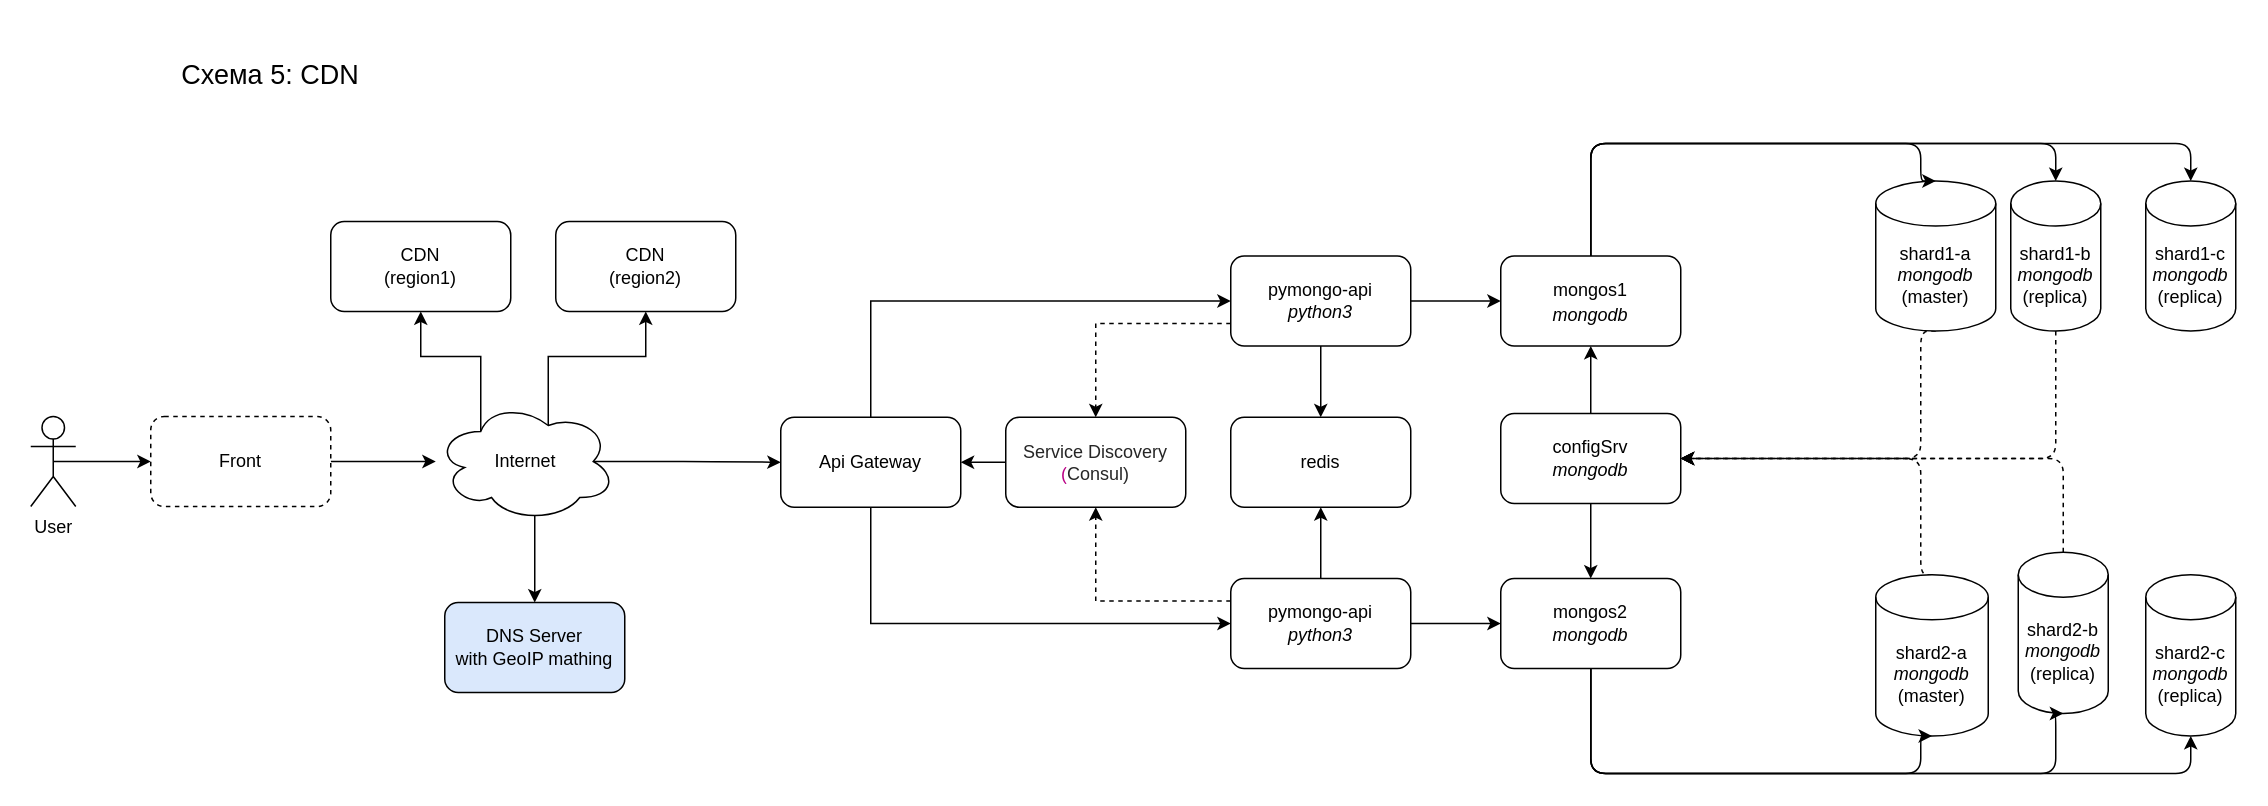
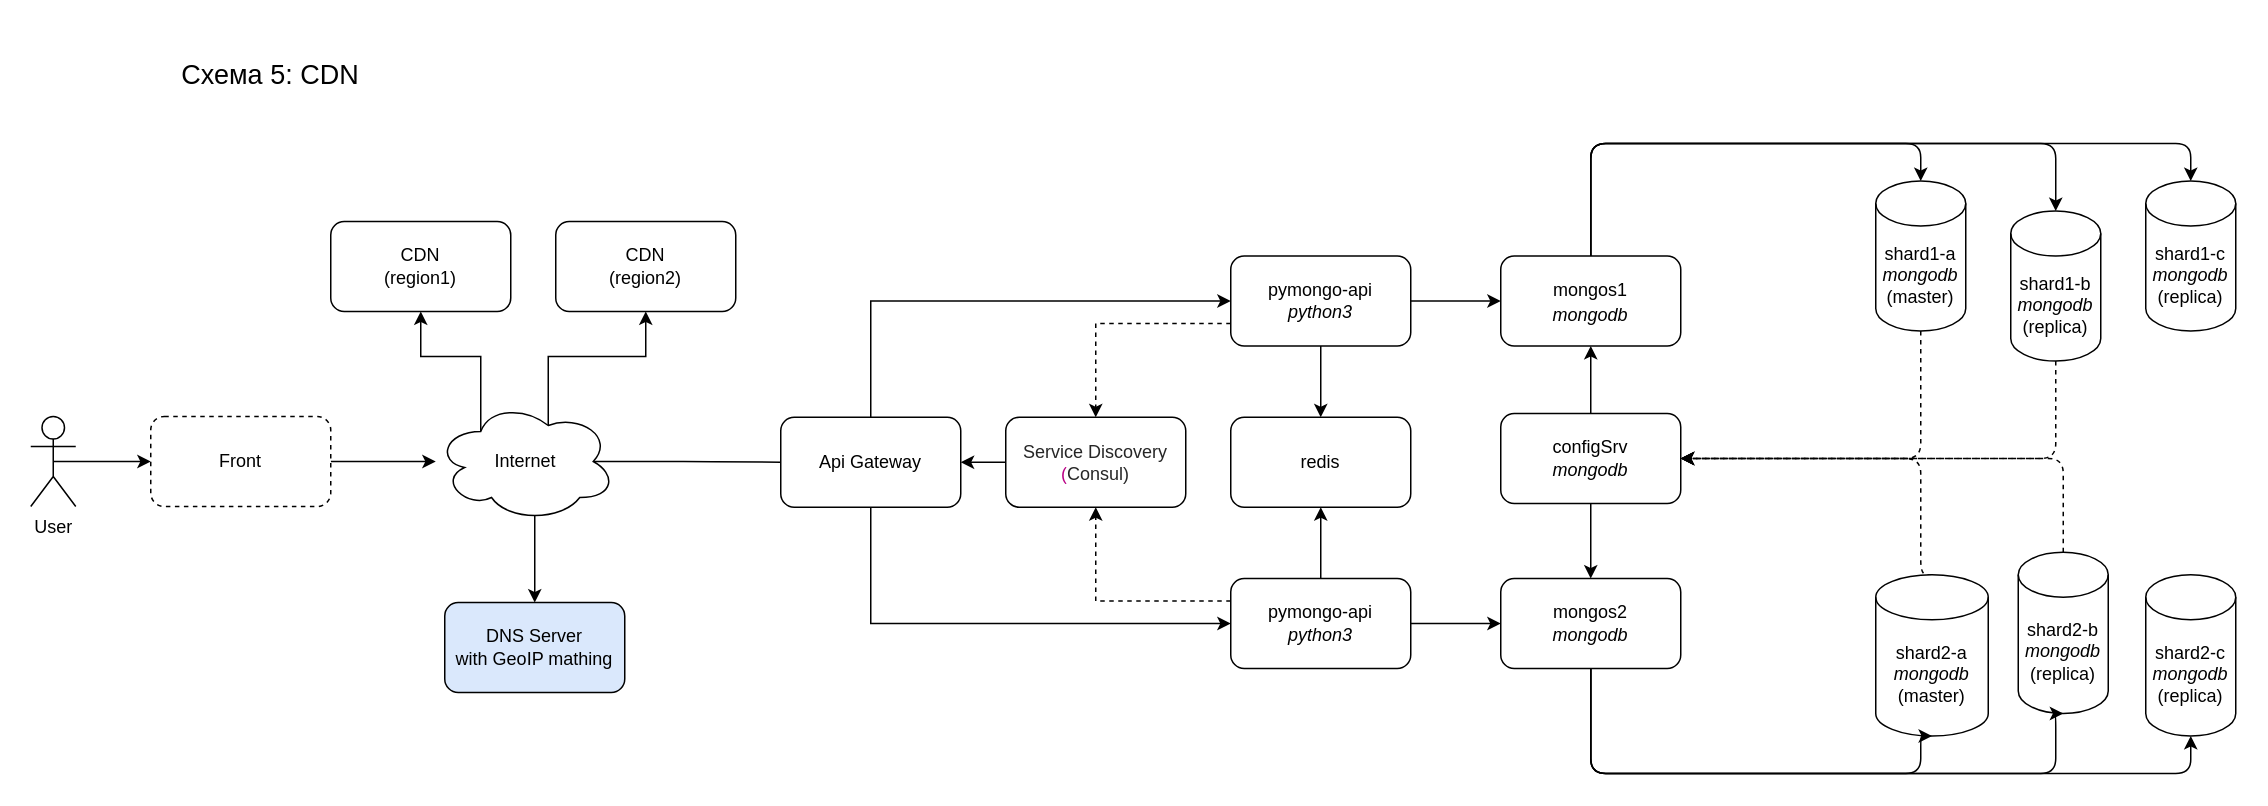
node "shard1-a mongodb (master)": size 120x150 -> 90x150
node "shard1-b mongodb (replica)": moved (2056, 256) -> (2056, 286)
edge "Internet" -> "Api Gateway": arrowhead classic -> none
